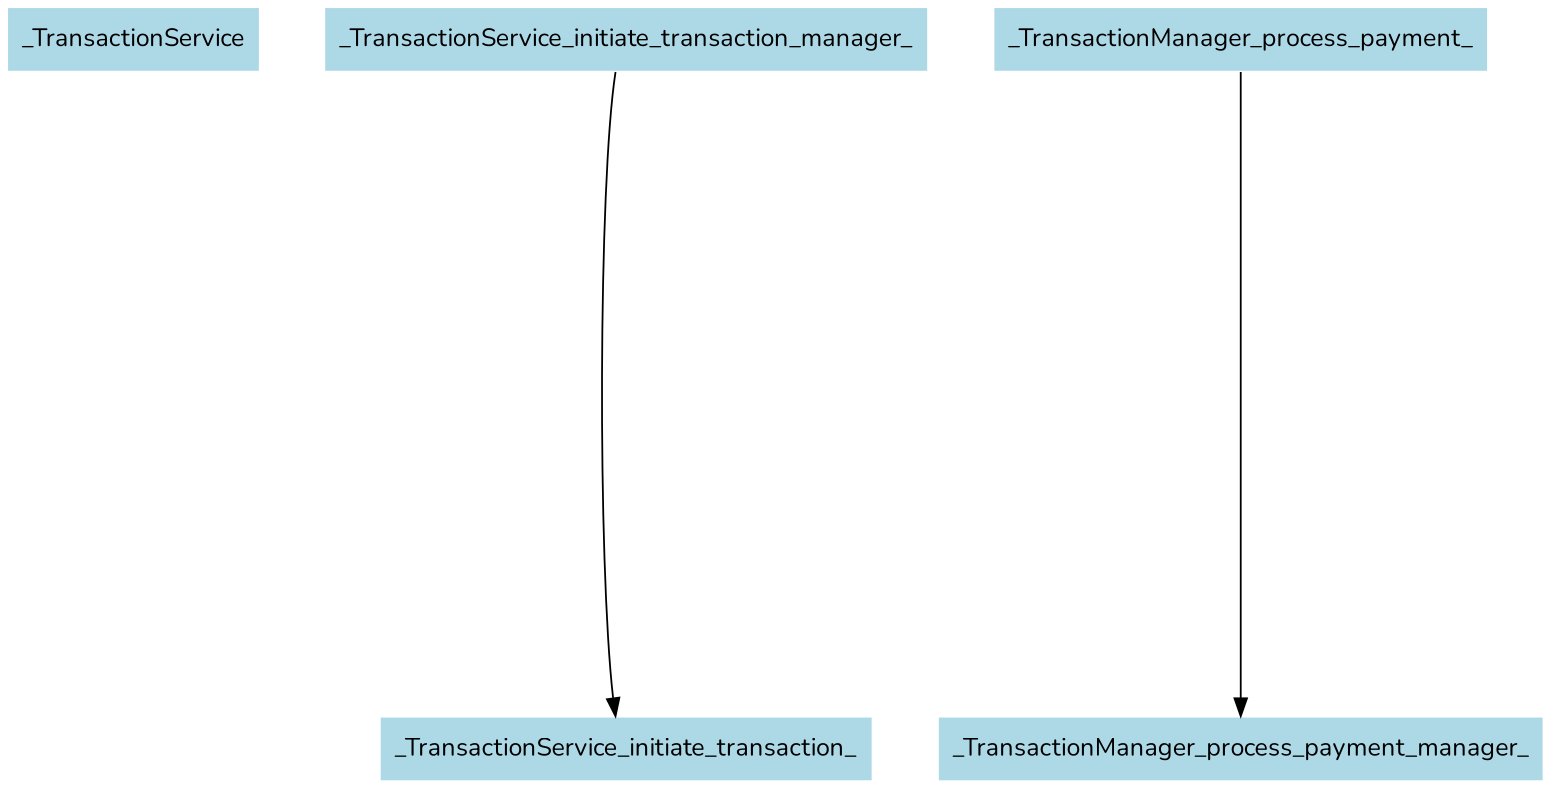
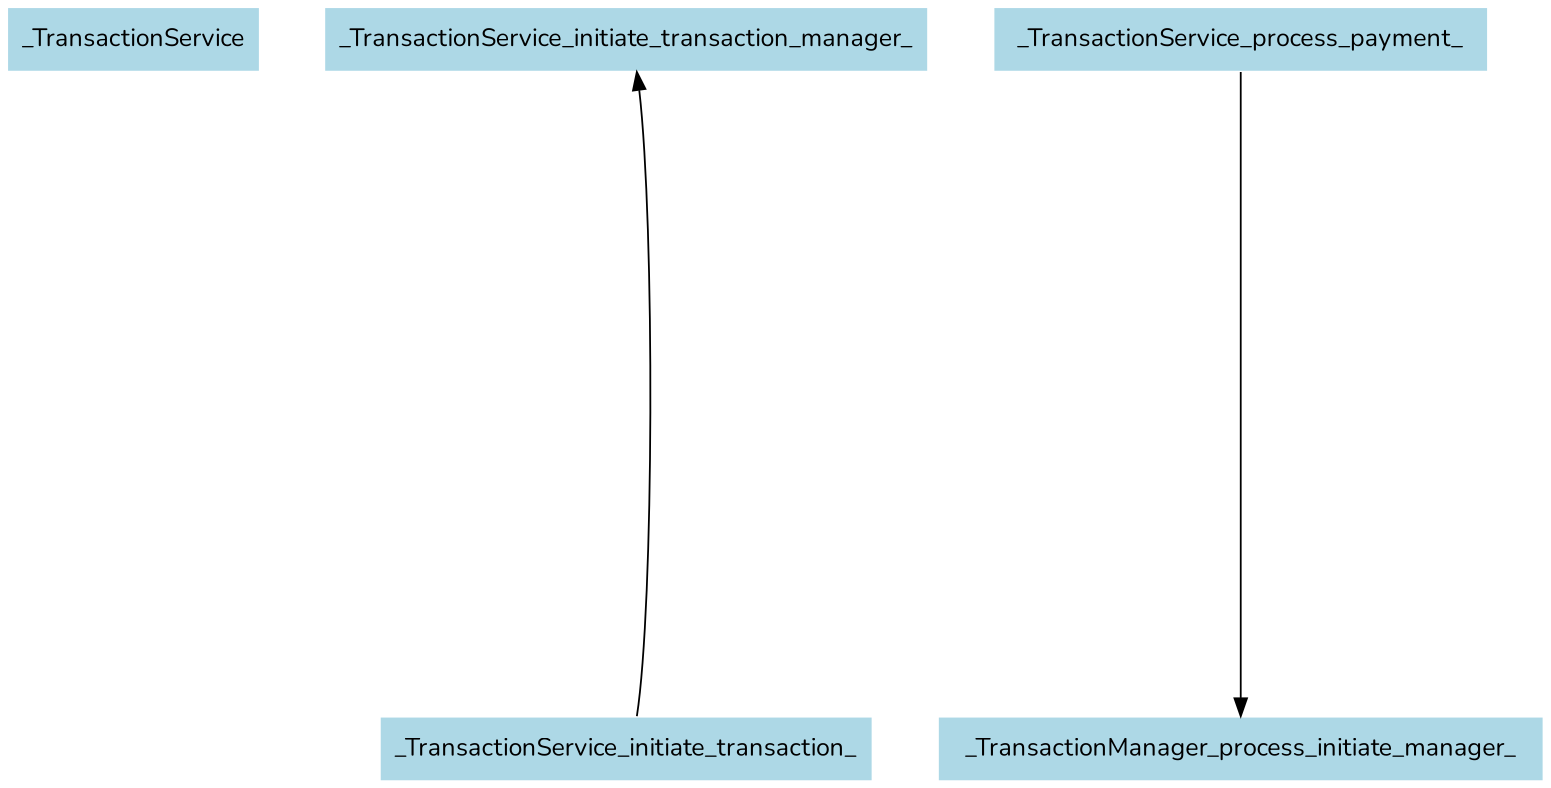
node "_TransactionManager_process_payment_": label "_TransactionManager_process_payment_" -> "_TransactionService_process_payment_"
edge "_TransactionService_initiate_transaction_manager_" -> "_TransactionService_initiate_transaction_": reversed
node "_TransactionManager_process_payment_manager_": label "_TransactionManager_process_payment_manager_" -> "_TransactionManager_process_initiate_manager_"
